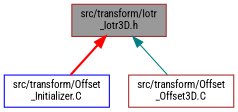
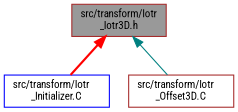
node "src/transform/Offset _Initializer.C": label "src/transform/Offset _Initializer.C" -> "src/transform/Iotr _Initializer.C"
node "src/transform/Offset _Offset3D.C": label "src/transform/Offset _Offset3D.C" -> "src/transform/Iotr _Offset3D.C"
